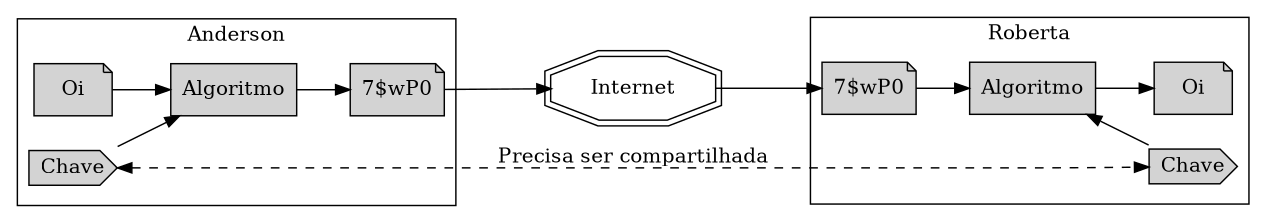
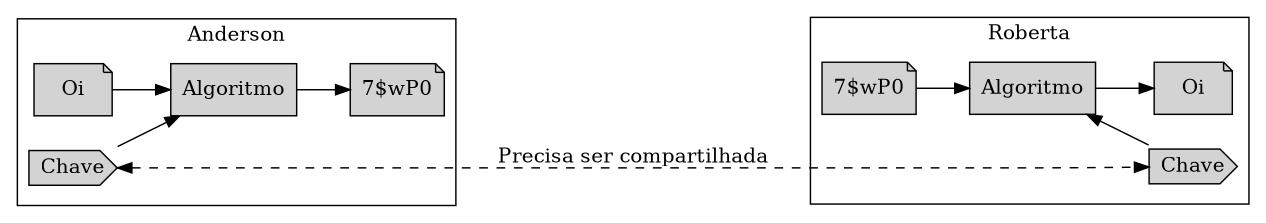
node "Internet": removed
